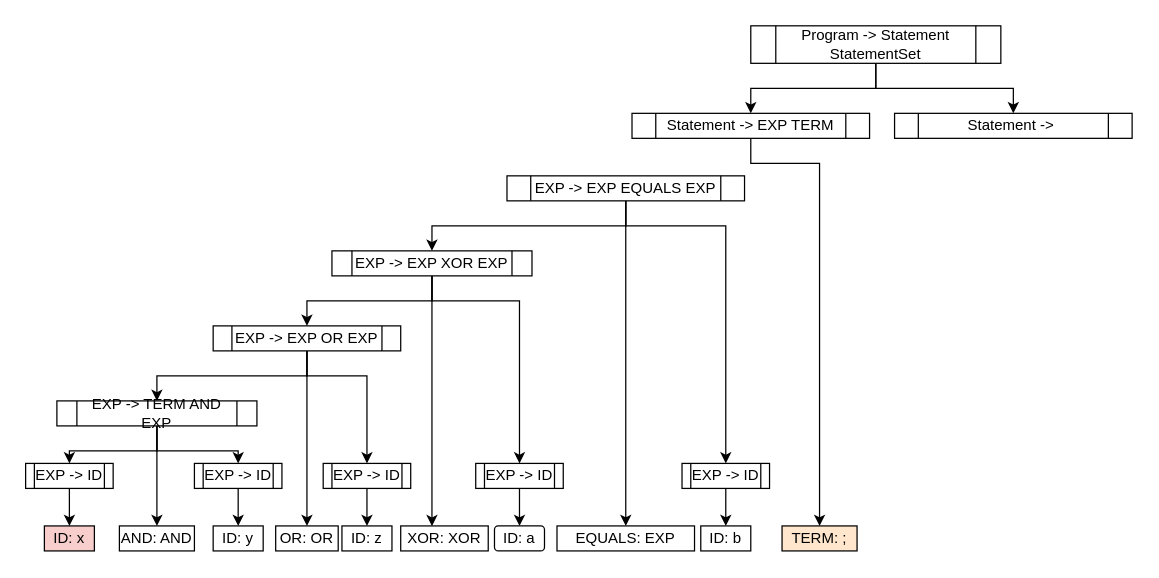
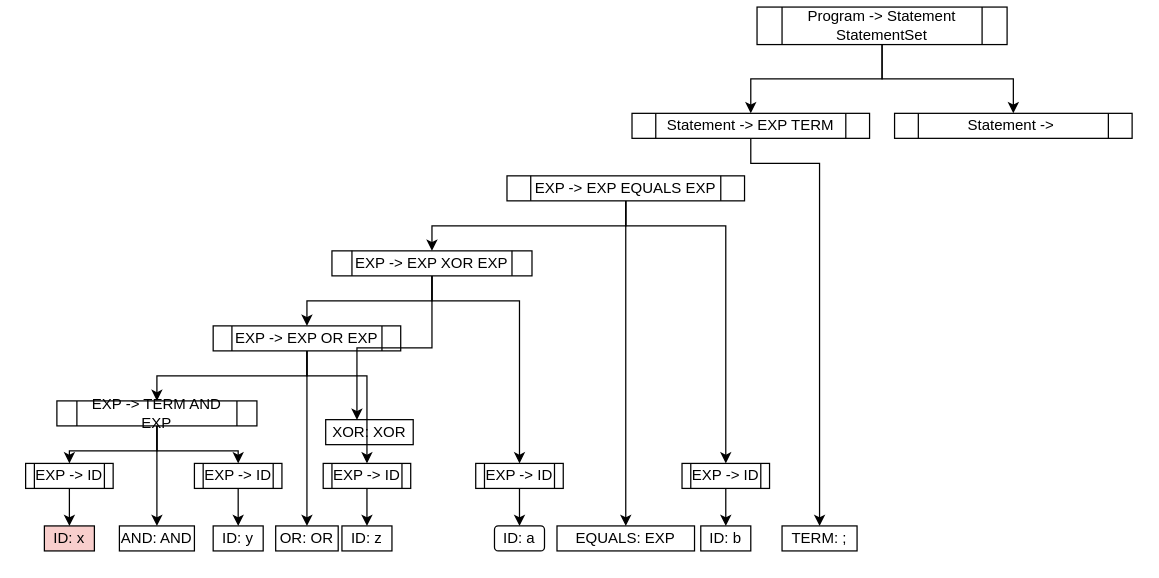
node "Program -> Statement StatementSet": moved (876, 44) -> (882, 26)
node "XOR: XOR": moved (444, 538) -> (369, 432)
node "TERM: ;": fillcolor #ffe6cc -> #ffffff
